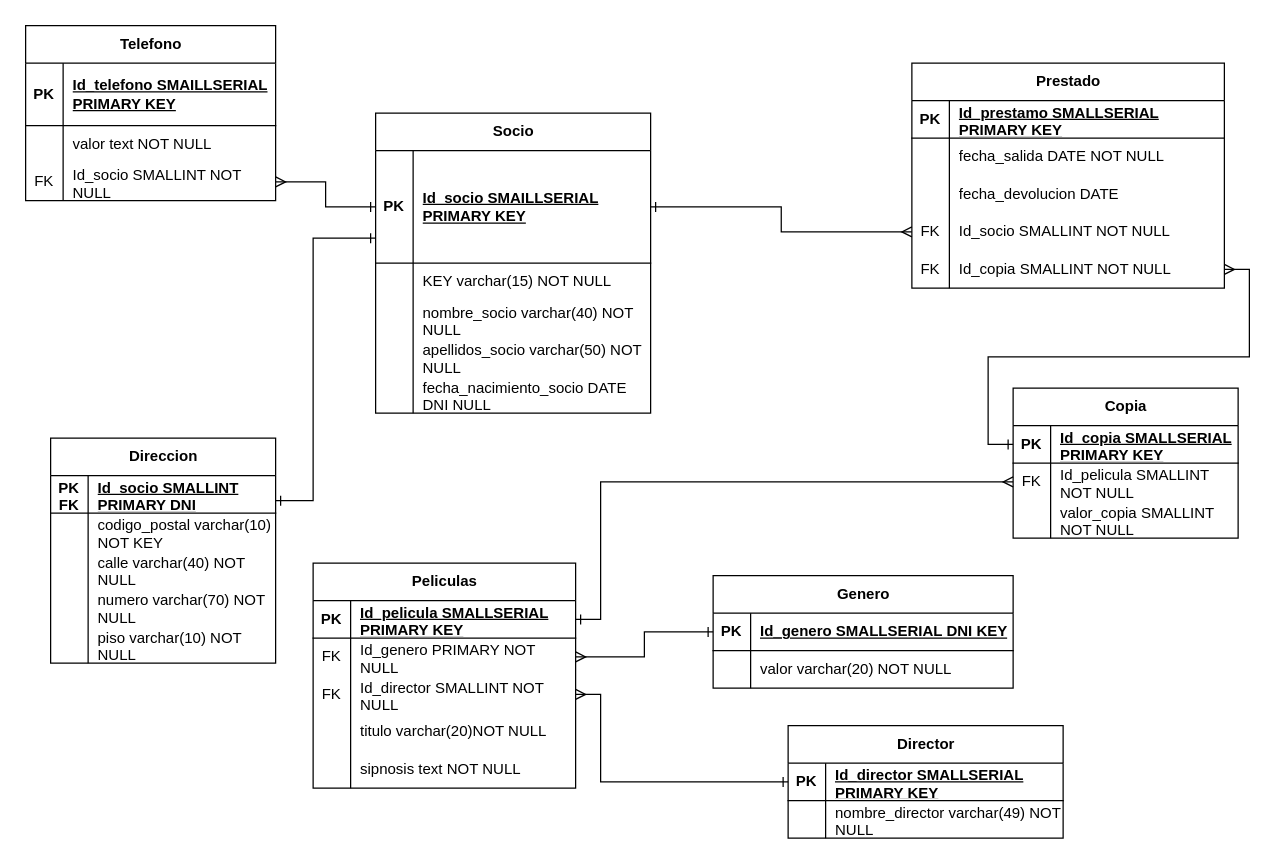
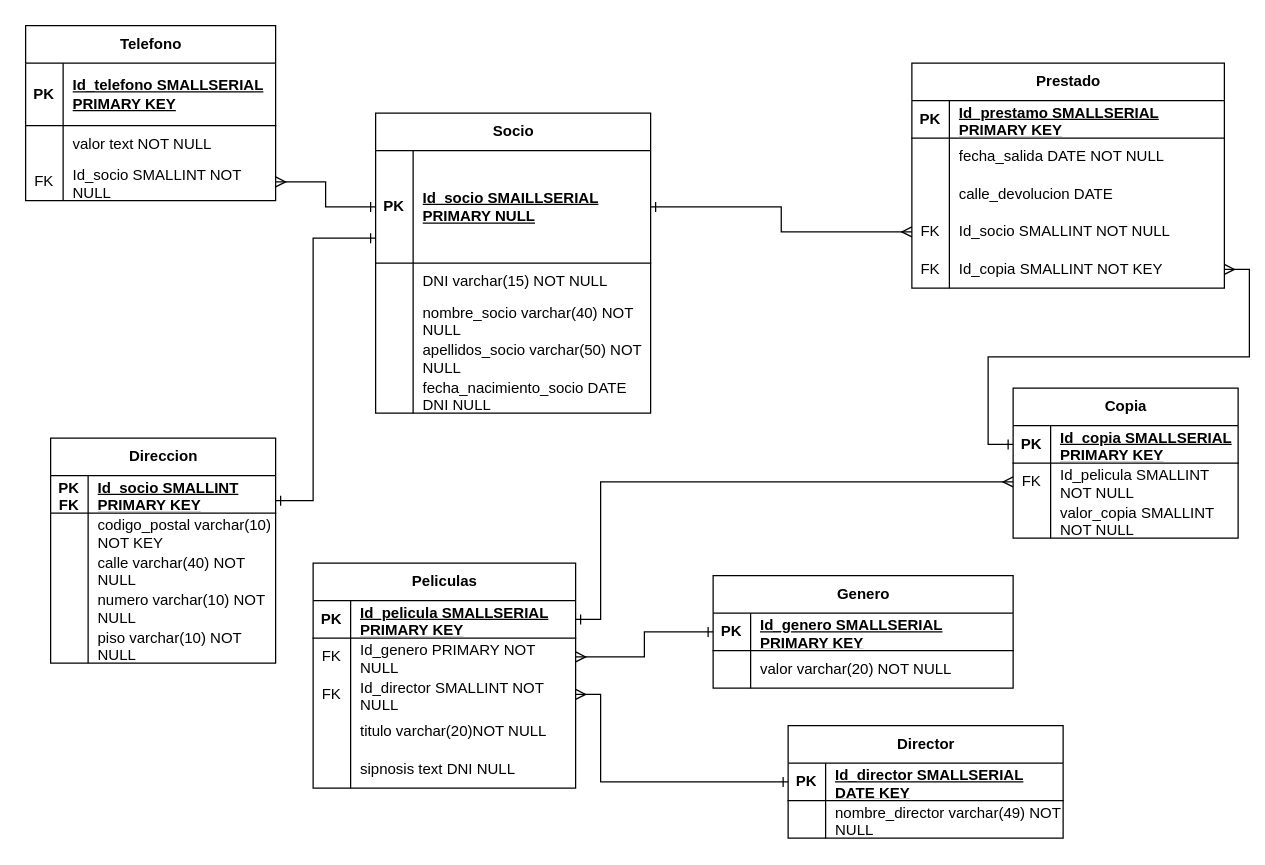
node "Id_telefono SMAILLSERIAL PRIMARY KEY": label "Id_telefono SMAILLSERIAL PRIMARY KEY" -> "Id_telefono SMALLSERIAL PRIMARY KEY"
node "fecha_devolucion DATE": label "fecha_devolucion DATE" -> "calle_devolucion DATE"
node "Id_socio SMAILLSERIAL PRIMARY KEY": label "Id_socio SMAILLSERIAL PRIMARY KEY" -> "Id_socio SMAILLSERIAL PRIMARY NULL"
node "Id_copia SMALLINT NOT NULL": label "Id_copia SMALLINT NOT NULL" -> "Id_copia SMALLINT NOT KEY"
node "KEY varchar(15) NOT NULL": label "KEY varchar(15) NOT NULL" -> "DNI varchar(15) NOT NULL"
node "Id_socio SMALLINT PRIMARY DNI": label "Id_socio SMALLINT PRIMARY DNI" -> "Id_socio SMALLINT PRIMARY KEY"
node "numero varchar(70) NOT NULL": label "numero varchar(70) NOT NULL" -> "numero varchar(10) NOT NULL"
node "Id_genero SMALLSERIAL DNI KEY": label "Id_genero SMALLSERIAL DNI KEY" -> "Id_genero SMALLSERIAL PRIMARY KEY"
node "sipnosis text NOT NULL": label "sipnosis text NOT NULL" -> "sipnosis text DNI NULL"
node "Id_director SMALLSERIAL PRIMARY KEY": label "Id_director SMALLSERIAL PRIMARY KEY" -> "Id_director SMALLSERIAL DATE KEY"
